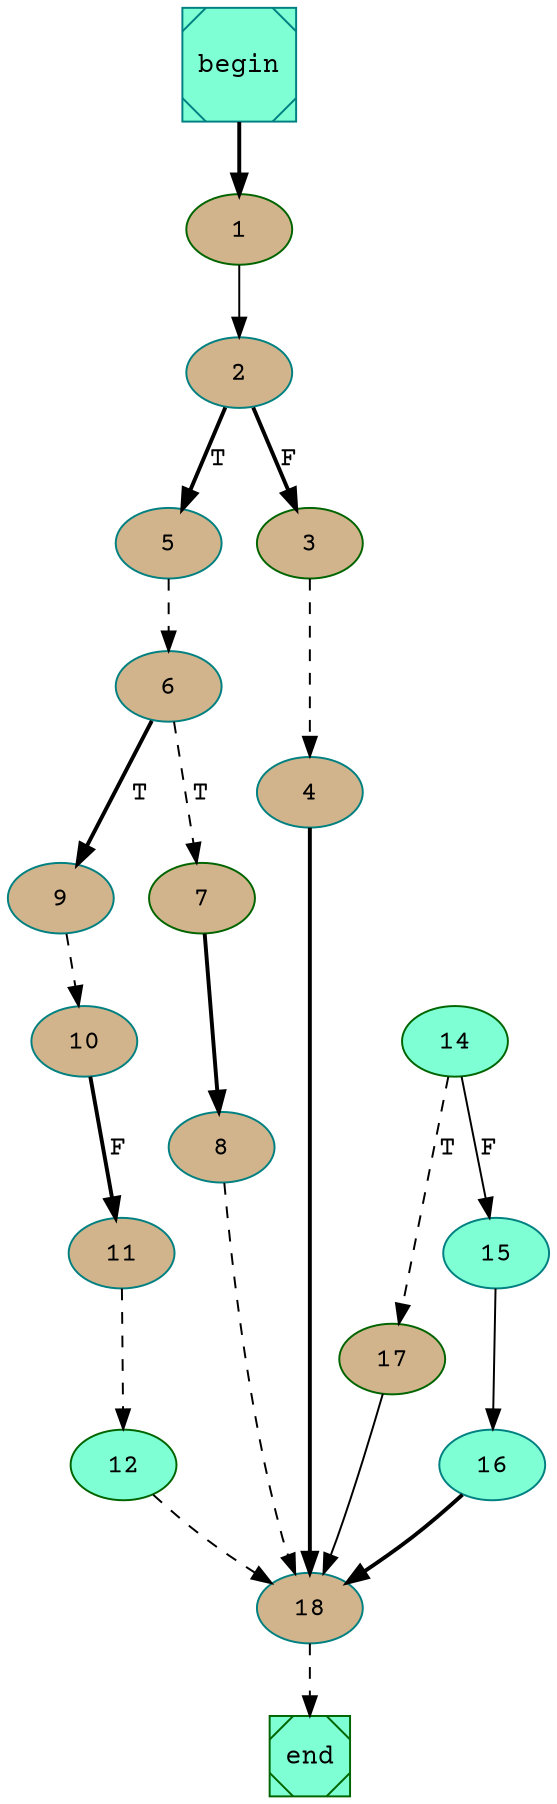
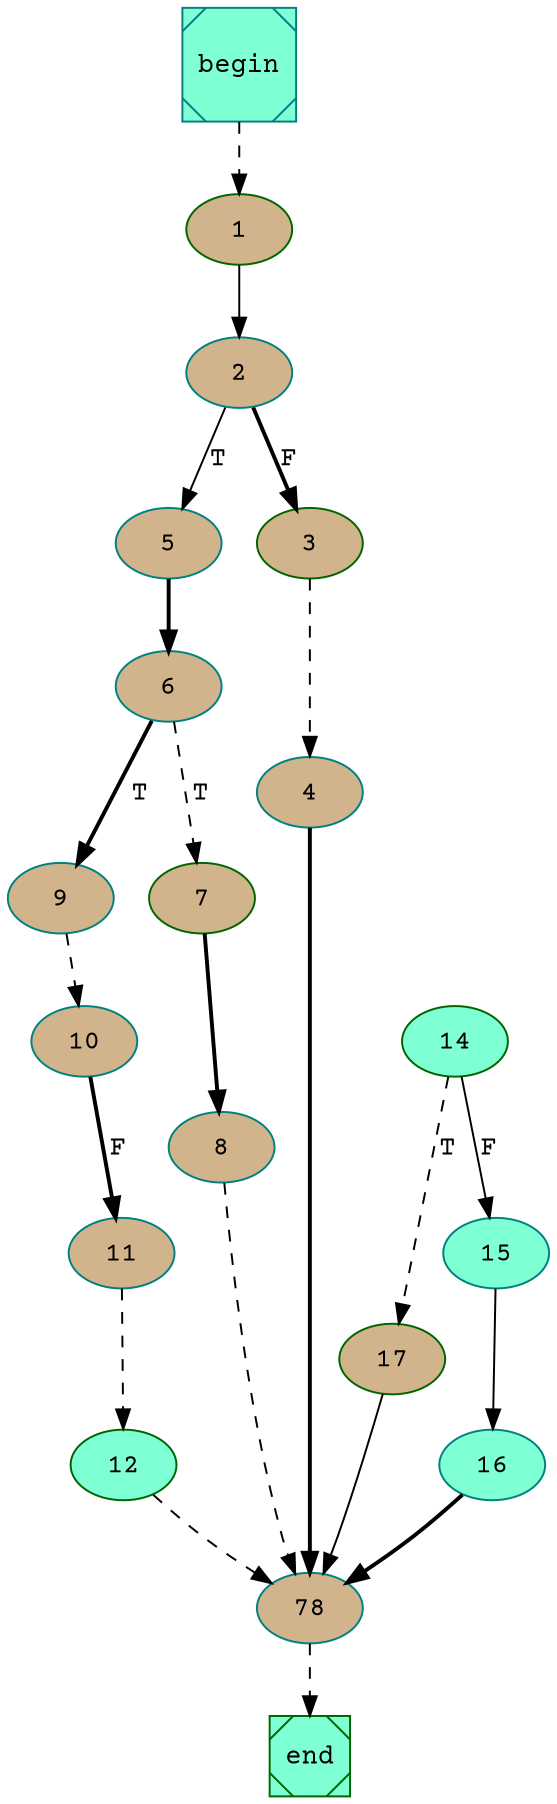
edge "begin" -> "1": style bold -> dashed
edge "2" -> "5": style bold -> solid
edge "5" -> "6": style dashed -> bold
node "18": label "18" -> "78"
